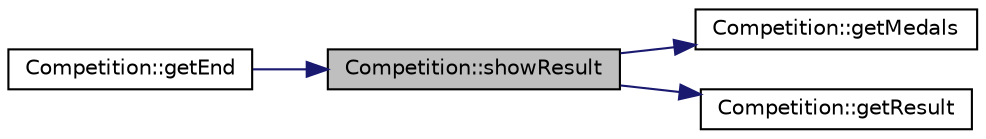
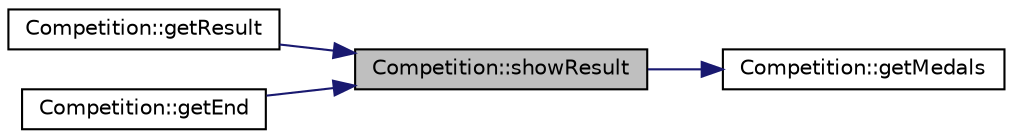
edge "Competition::showResult" -> "Competition::getResult": reversed
